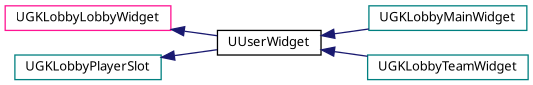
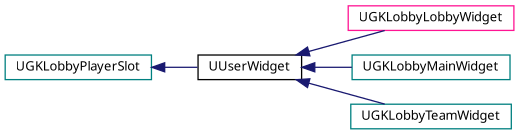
edge "UUserWidget" -> "UGKLobbyLobbyWidget": reversed
